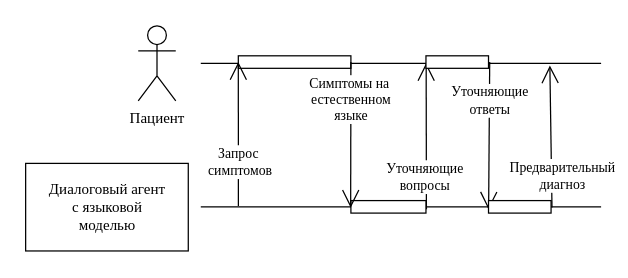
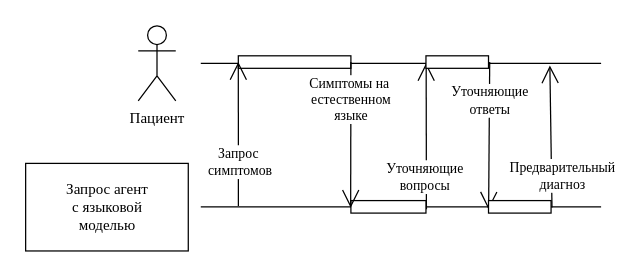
node "Диалоговый агент с языковой моделью": label "Диалоговый агент с языковой моделью" -> "Запрос агент с языковой моделью"
